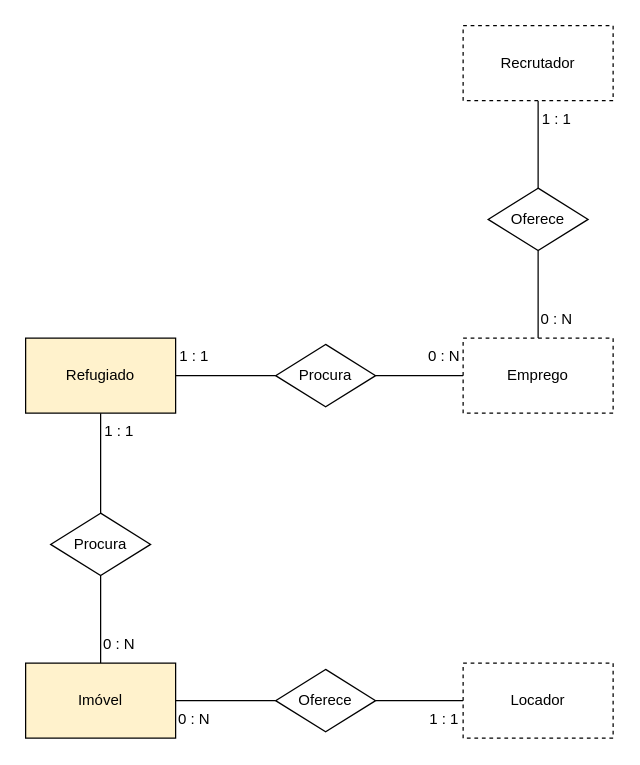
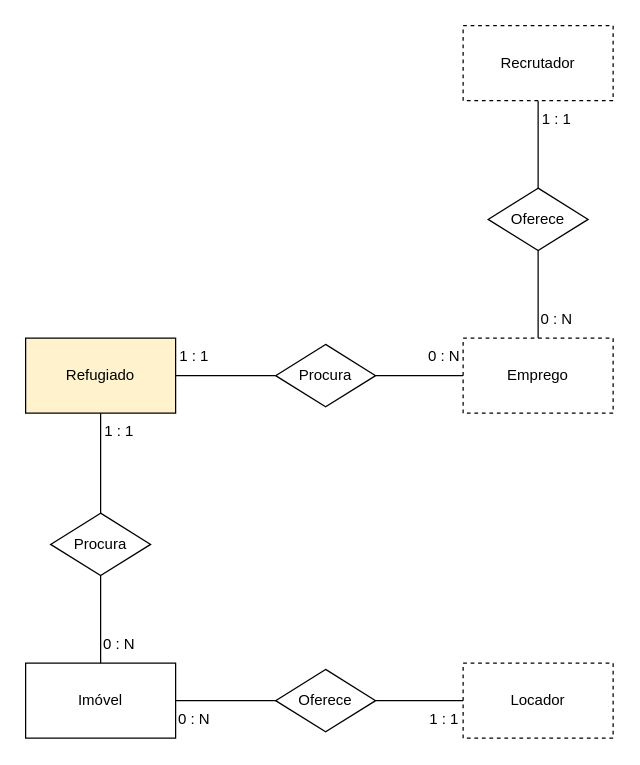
node "Imóvel": fillcolor #fff2cc -> #ffffff
